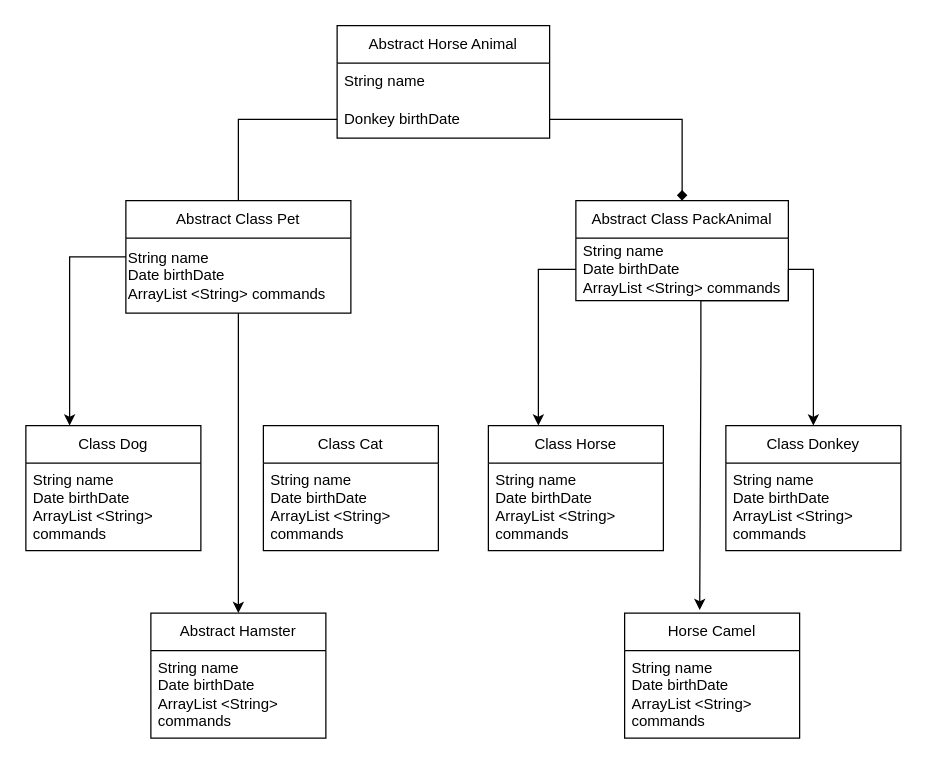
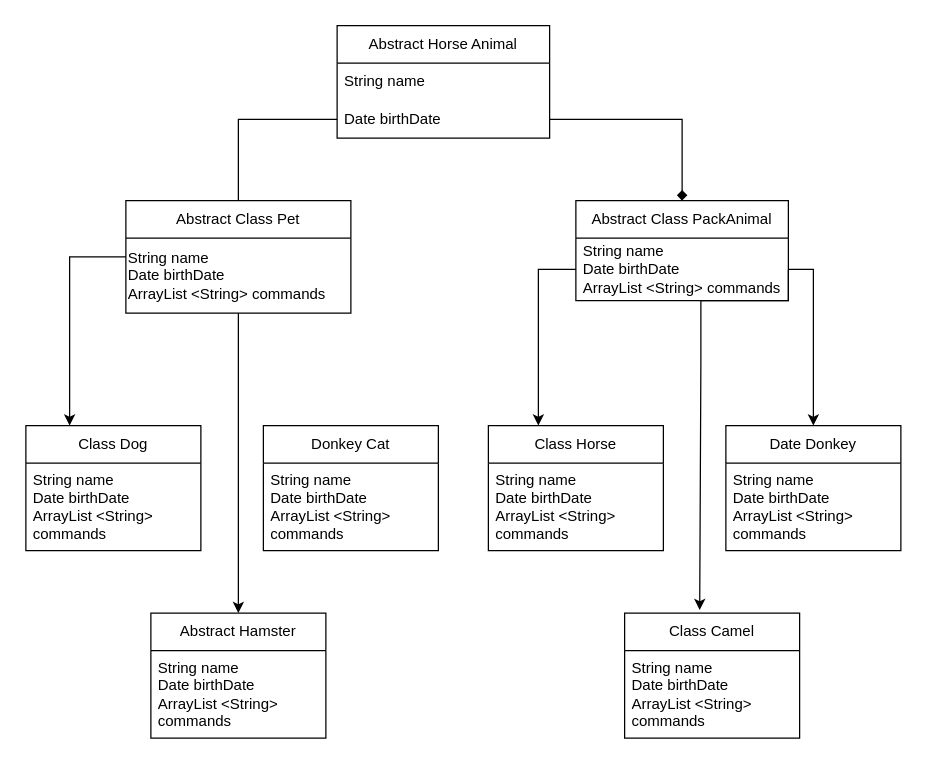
node "Donkey birthDate": label "Donkey birthDate" -> "Date birthDate"
node "Class Cat": label "Class Cat" -> "Donkey Cat"
node "Class Donkey": label "Class Donkey" -> "Date Donkey"
node "Horse Camel": label "Horse Camel" -> "Class Camel"
